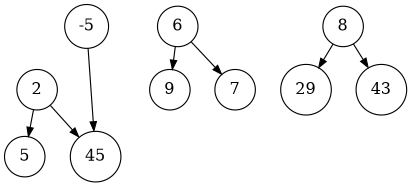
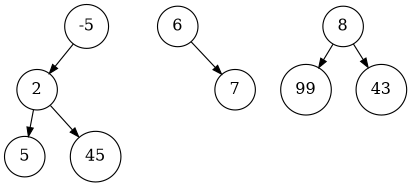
edge "-5" -> "45": now "-5" -> "2"
node "9": removed
node "29": label "29" -> "99"
